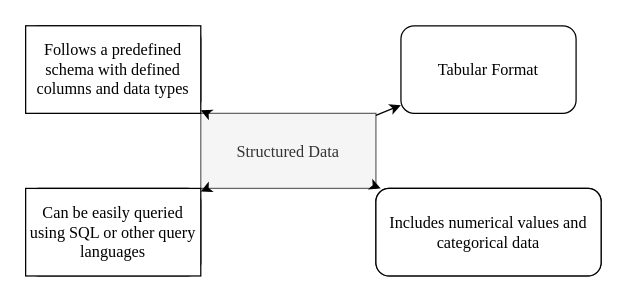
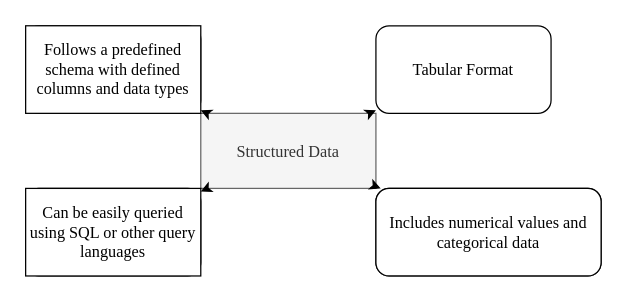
node "Tabular Format": moved (488, 69) -> (463, 69)
